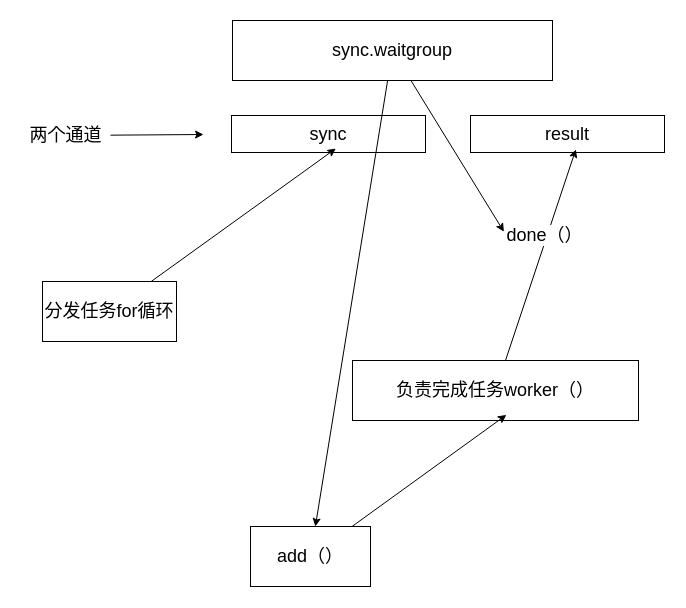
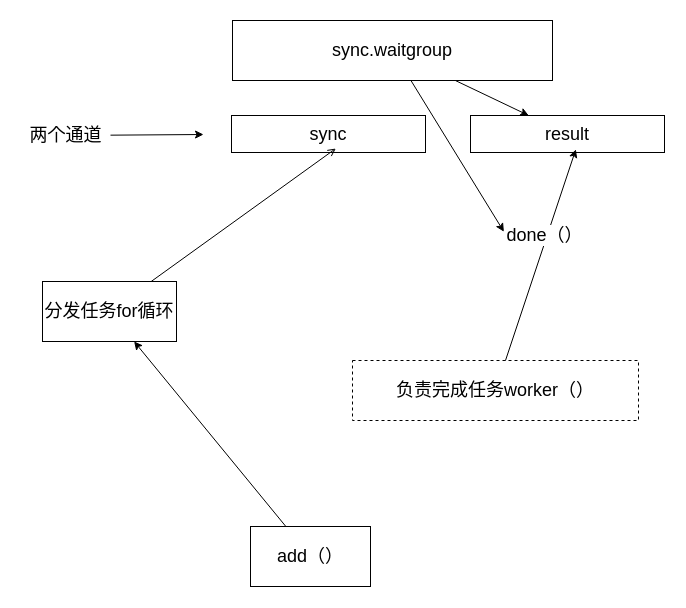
edge "分发任务for循环" -> "sync": arrowhead classic -> open
edge "sync.waitgroup" -> "add（）": now "sync.waitgroup" -> "result"
node "负责完成任务worker（）": style solid -> dashed
edge "add（）" -> "负责完成任务worker（）": now "add（）" -> "分发任务for循环"
